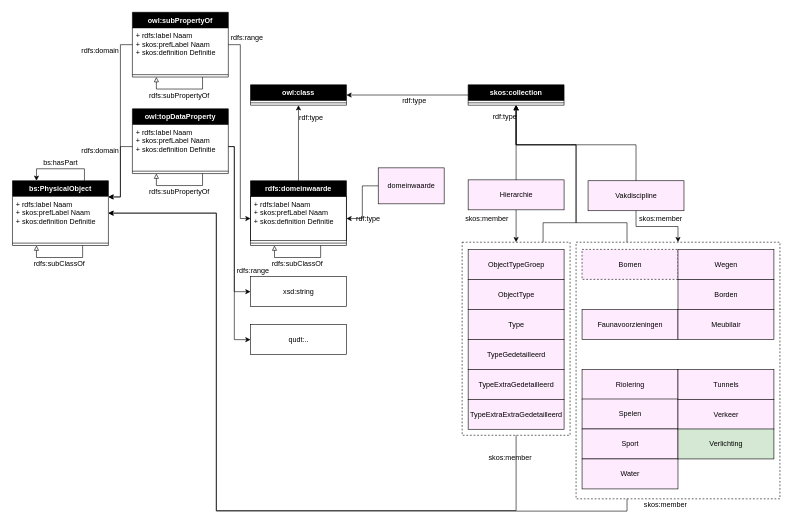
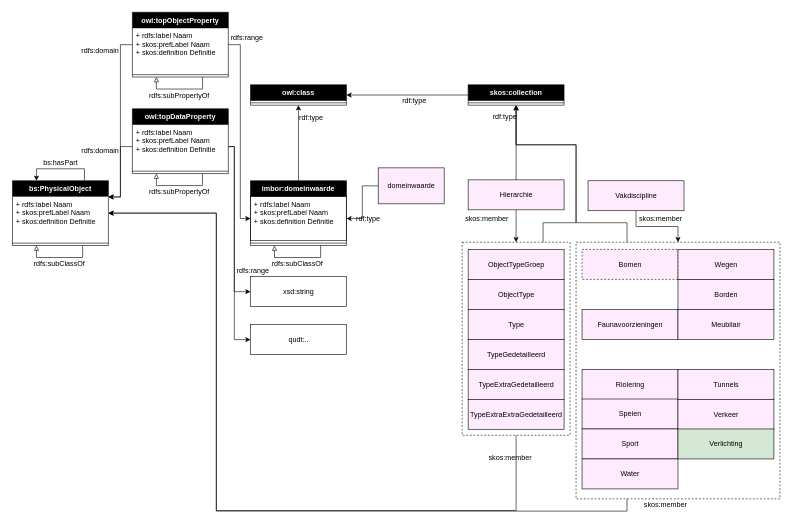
node "owl:subPropertyOf": label "owl:subPropertyOf" -> "owl:topObjectProperty"
edge "Vakdiscipline" -> "skos:collection": removed
node "rdfs:domeinwaarde": label "rdfs:domeinwaarde" -> "imbor:domeinwaarde"
